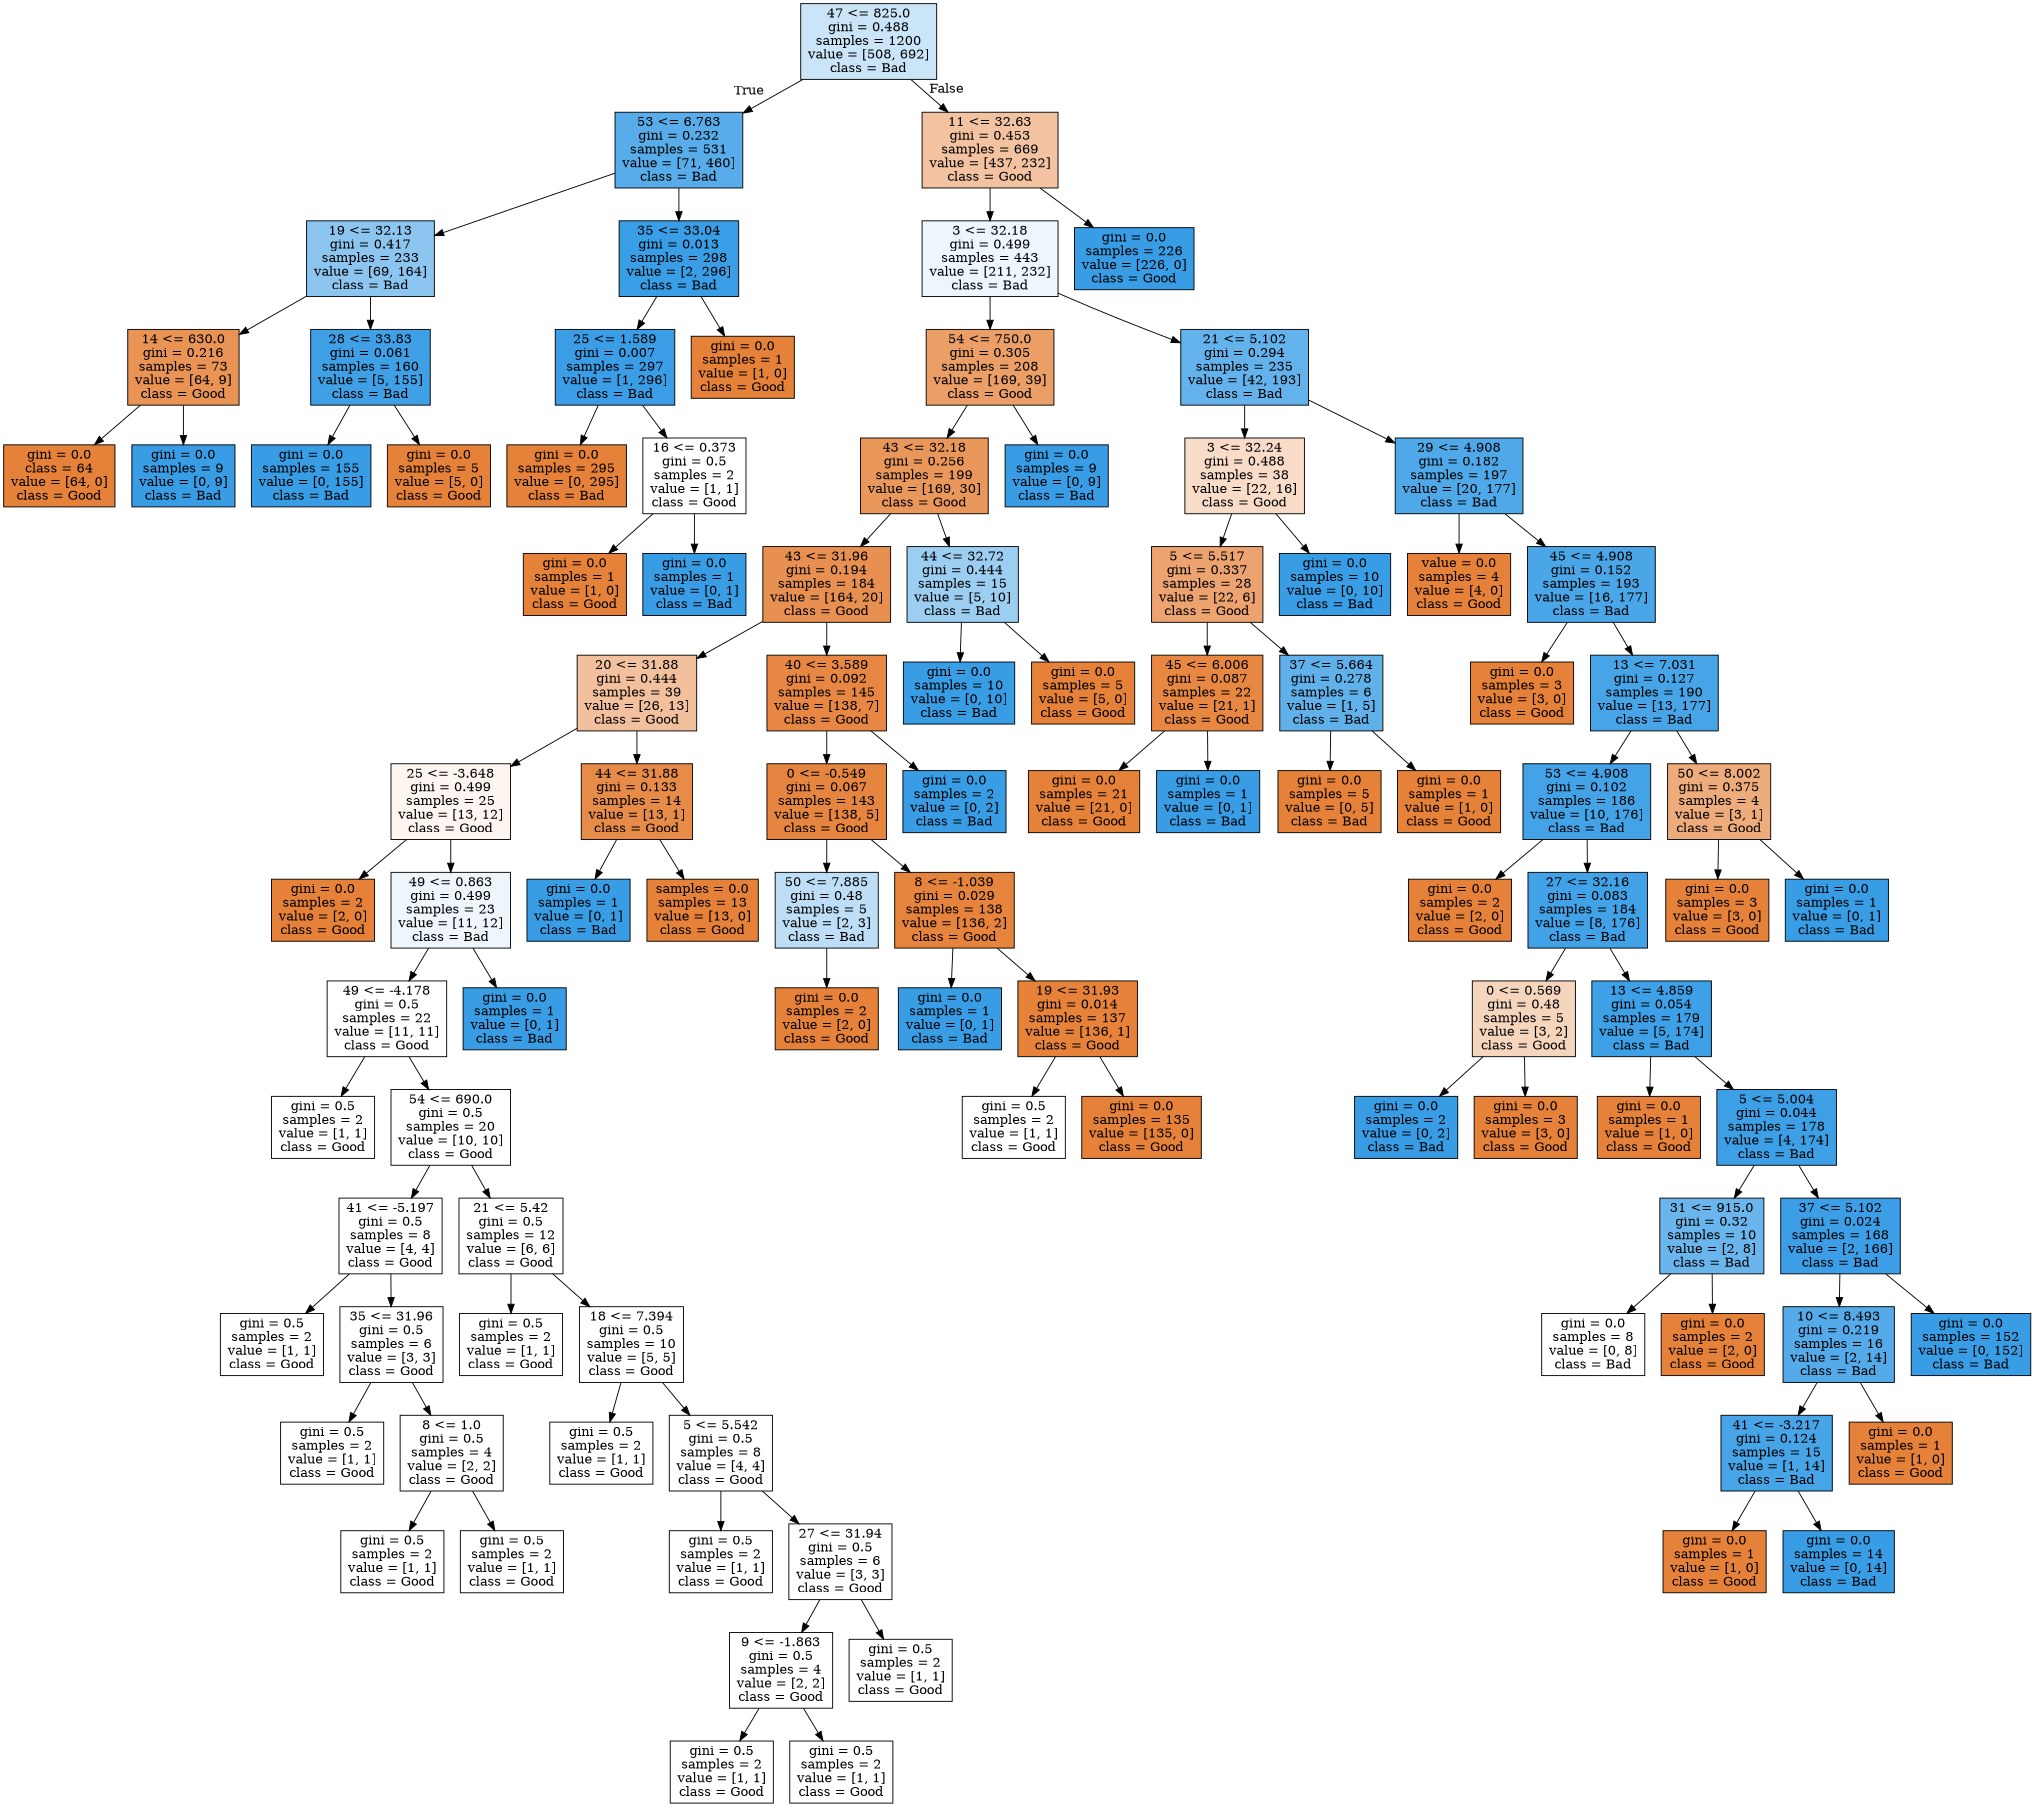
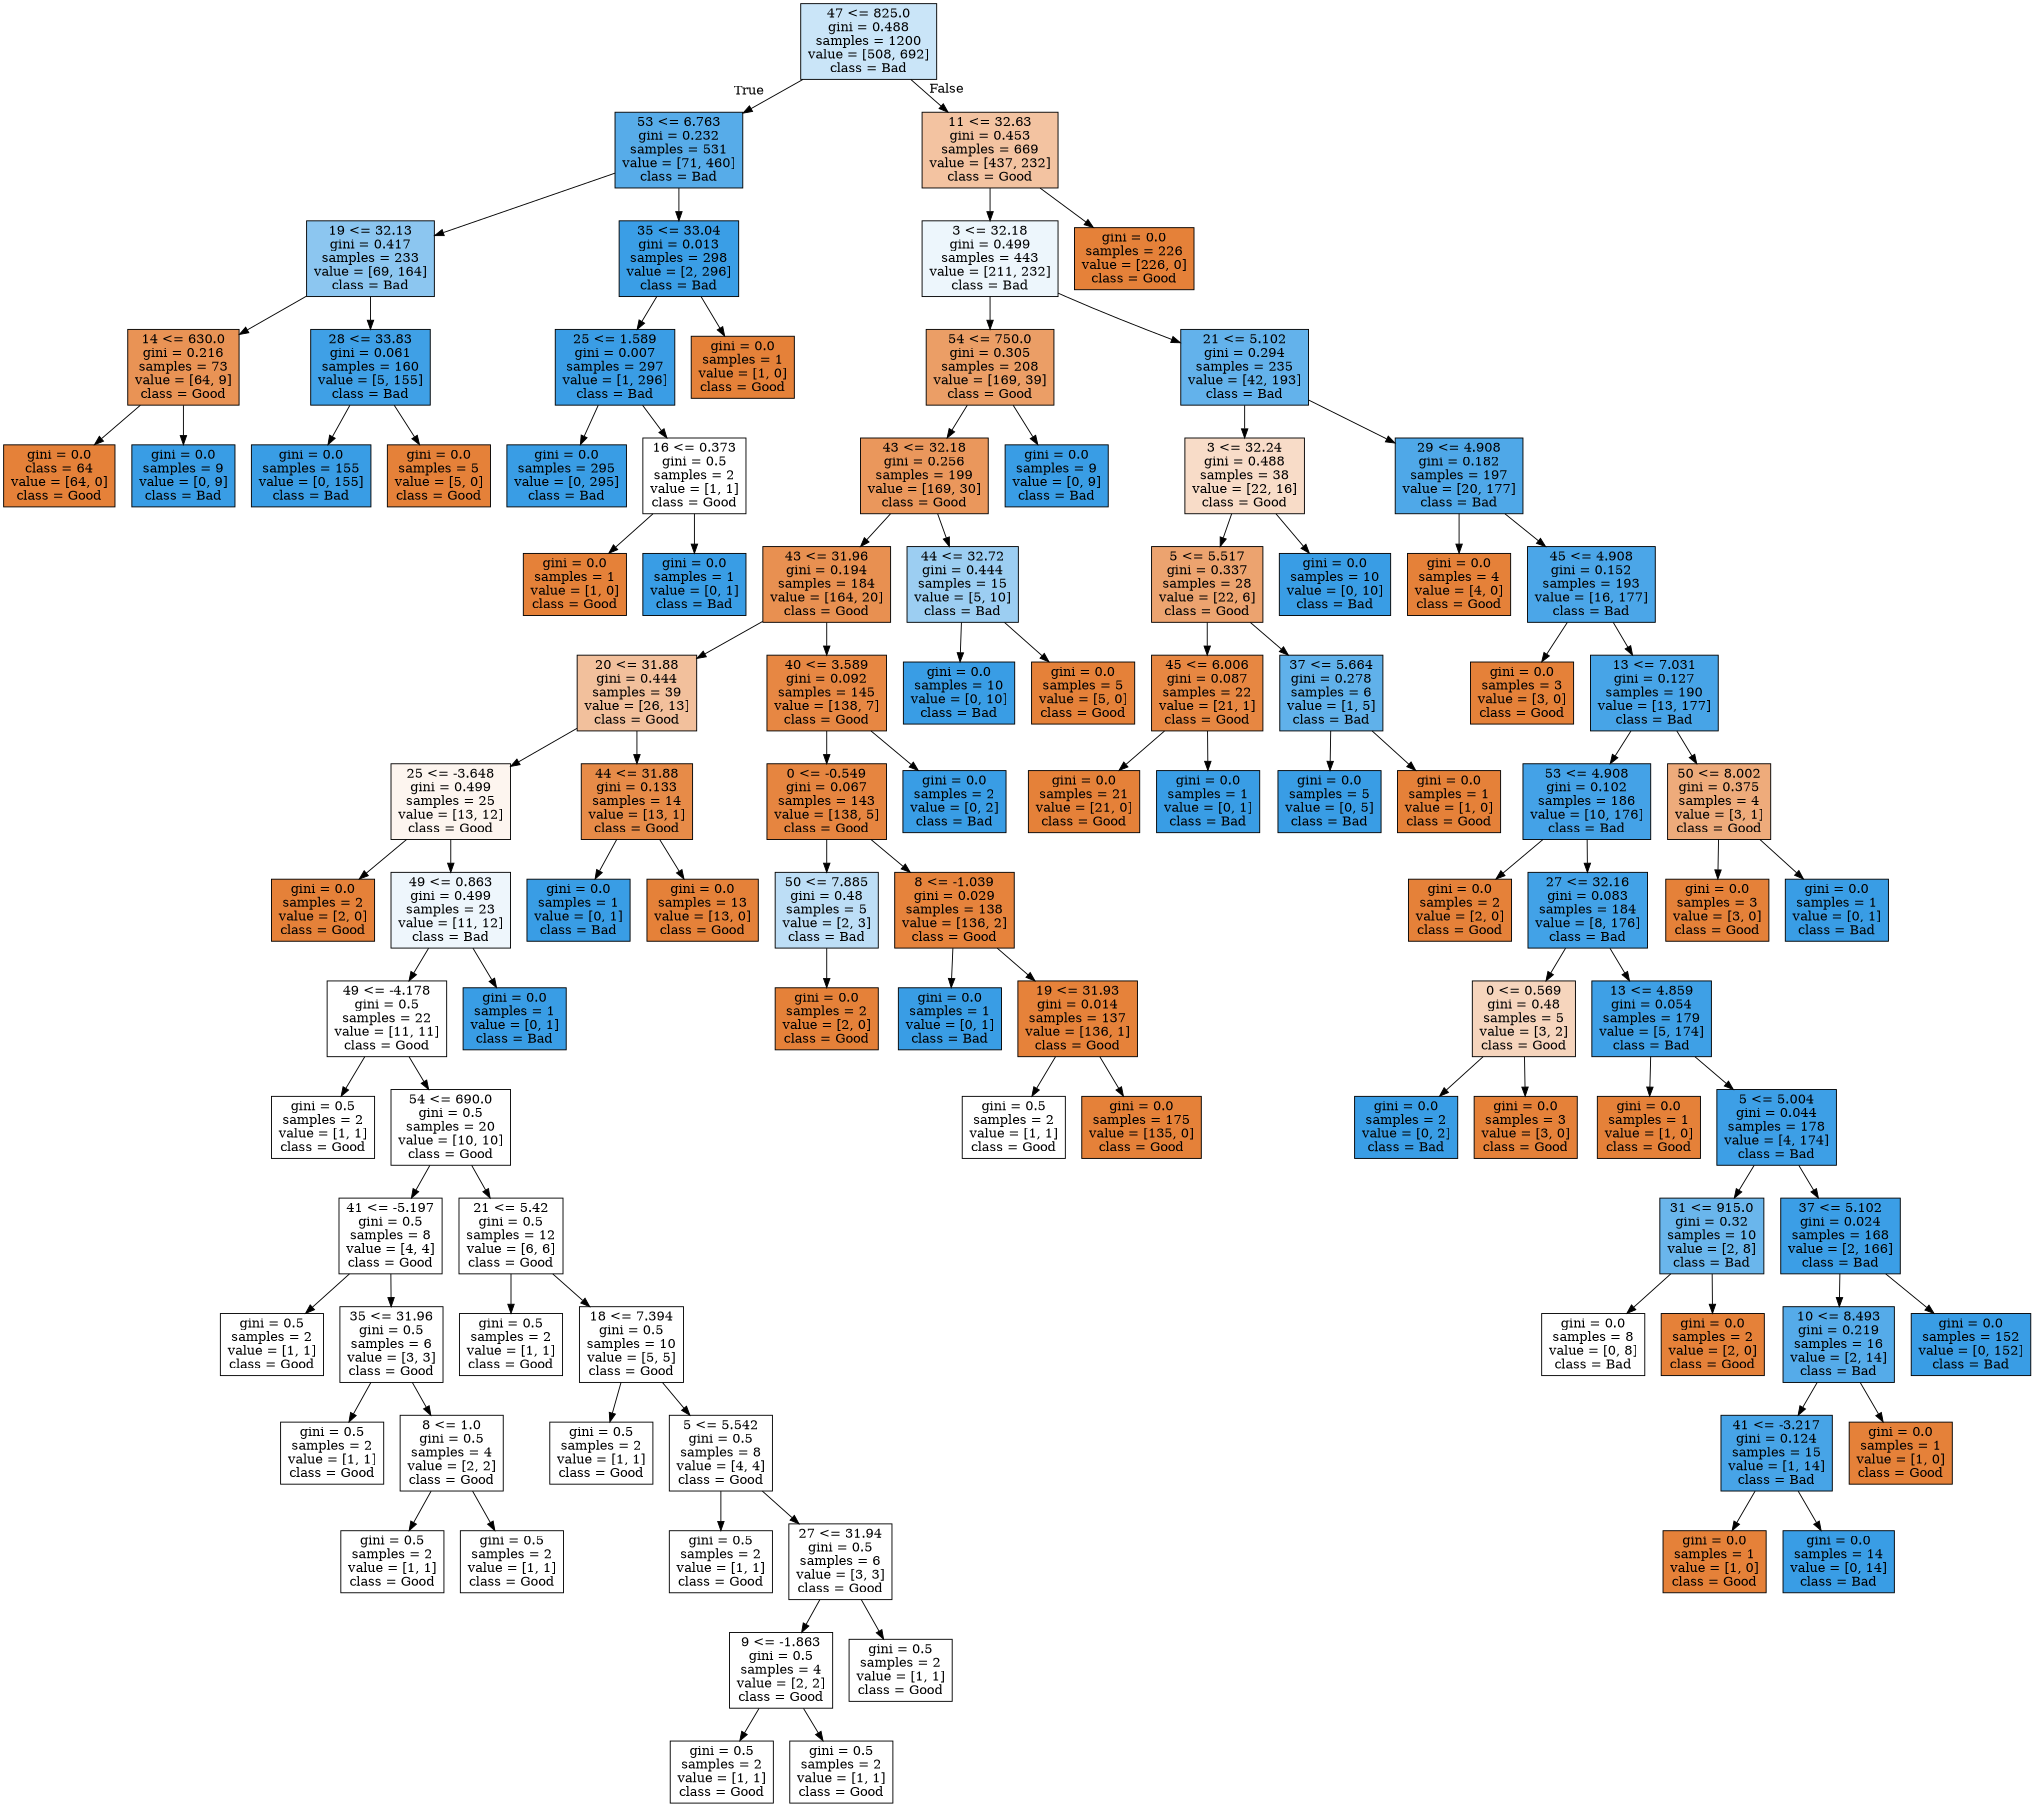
node "gini = 0.0 samples = 226 value = [226, 0] class = Good": fillcolor #399de5ff -> #e58139ff
node "gini = 0.0 samples = 295 value = [0, 295] class = Bad": fillcolor #e58139ff -> #399de5ff
node "value = 0.0 samples = 4 value = [4, 0] class = Good": label "value = 0.0 samples = 4 value = [4, 0] class = Good" -> "gini = 0.0 samples = 4 value = [4, 0] class = Good"
node "gini = 0.0 samples = 5 value = [0, 5] class = Bad": fillcolor #e58139ff -> #399de5ff
node "samples = 0.0 samples = 13 value = [13, 0] class = Good": label "samples = 0.0 samples = 13 value = [13, 0] class = Good" -> "gini = 0.0 samples = 13 value = [13, 0] class = Good"
node "gini = 0.0 samples = 135 value = [135, 0] class = Good": label "gini = 0.0 samples = 135 value = [135, 0] class = Good" -> "gini = 0.0 samples = 175 value = [135, 0] class = Good"
